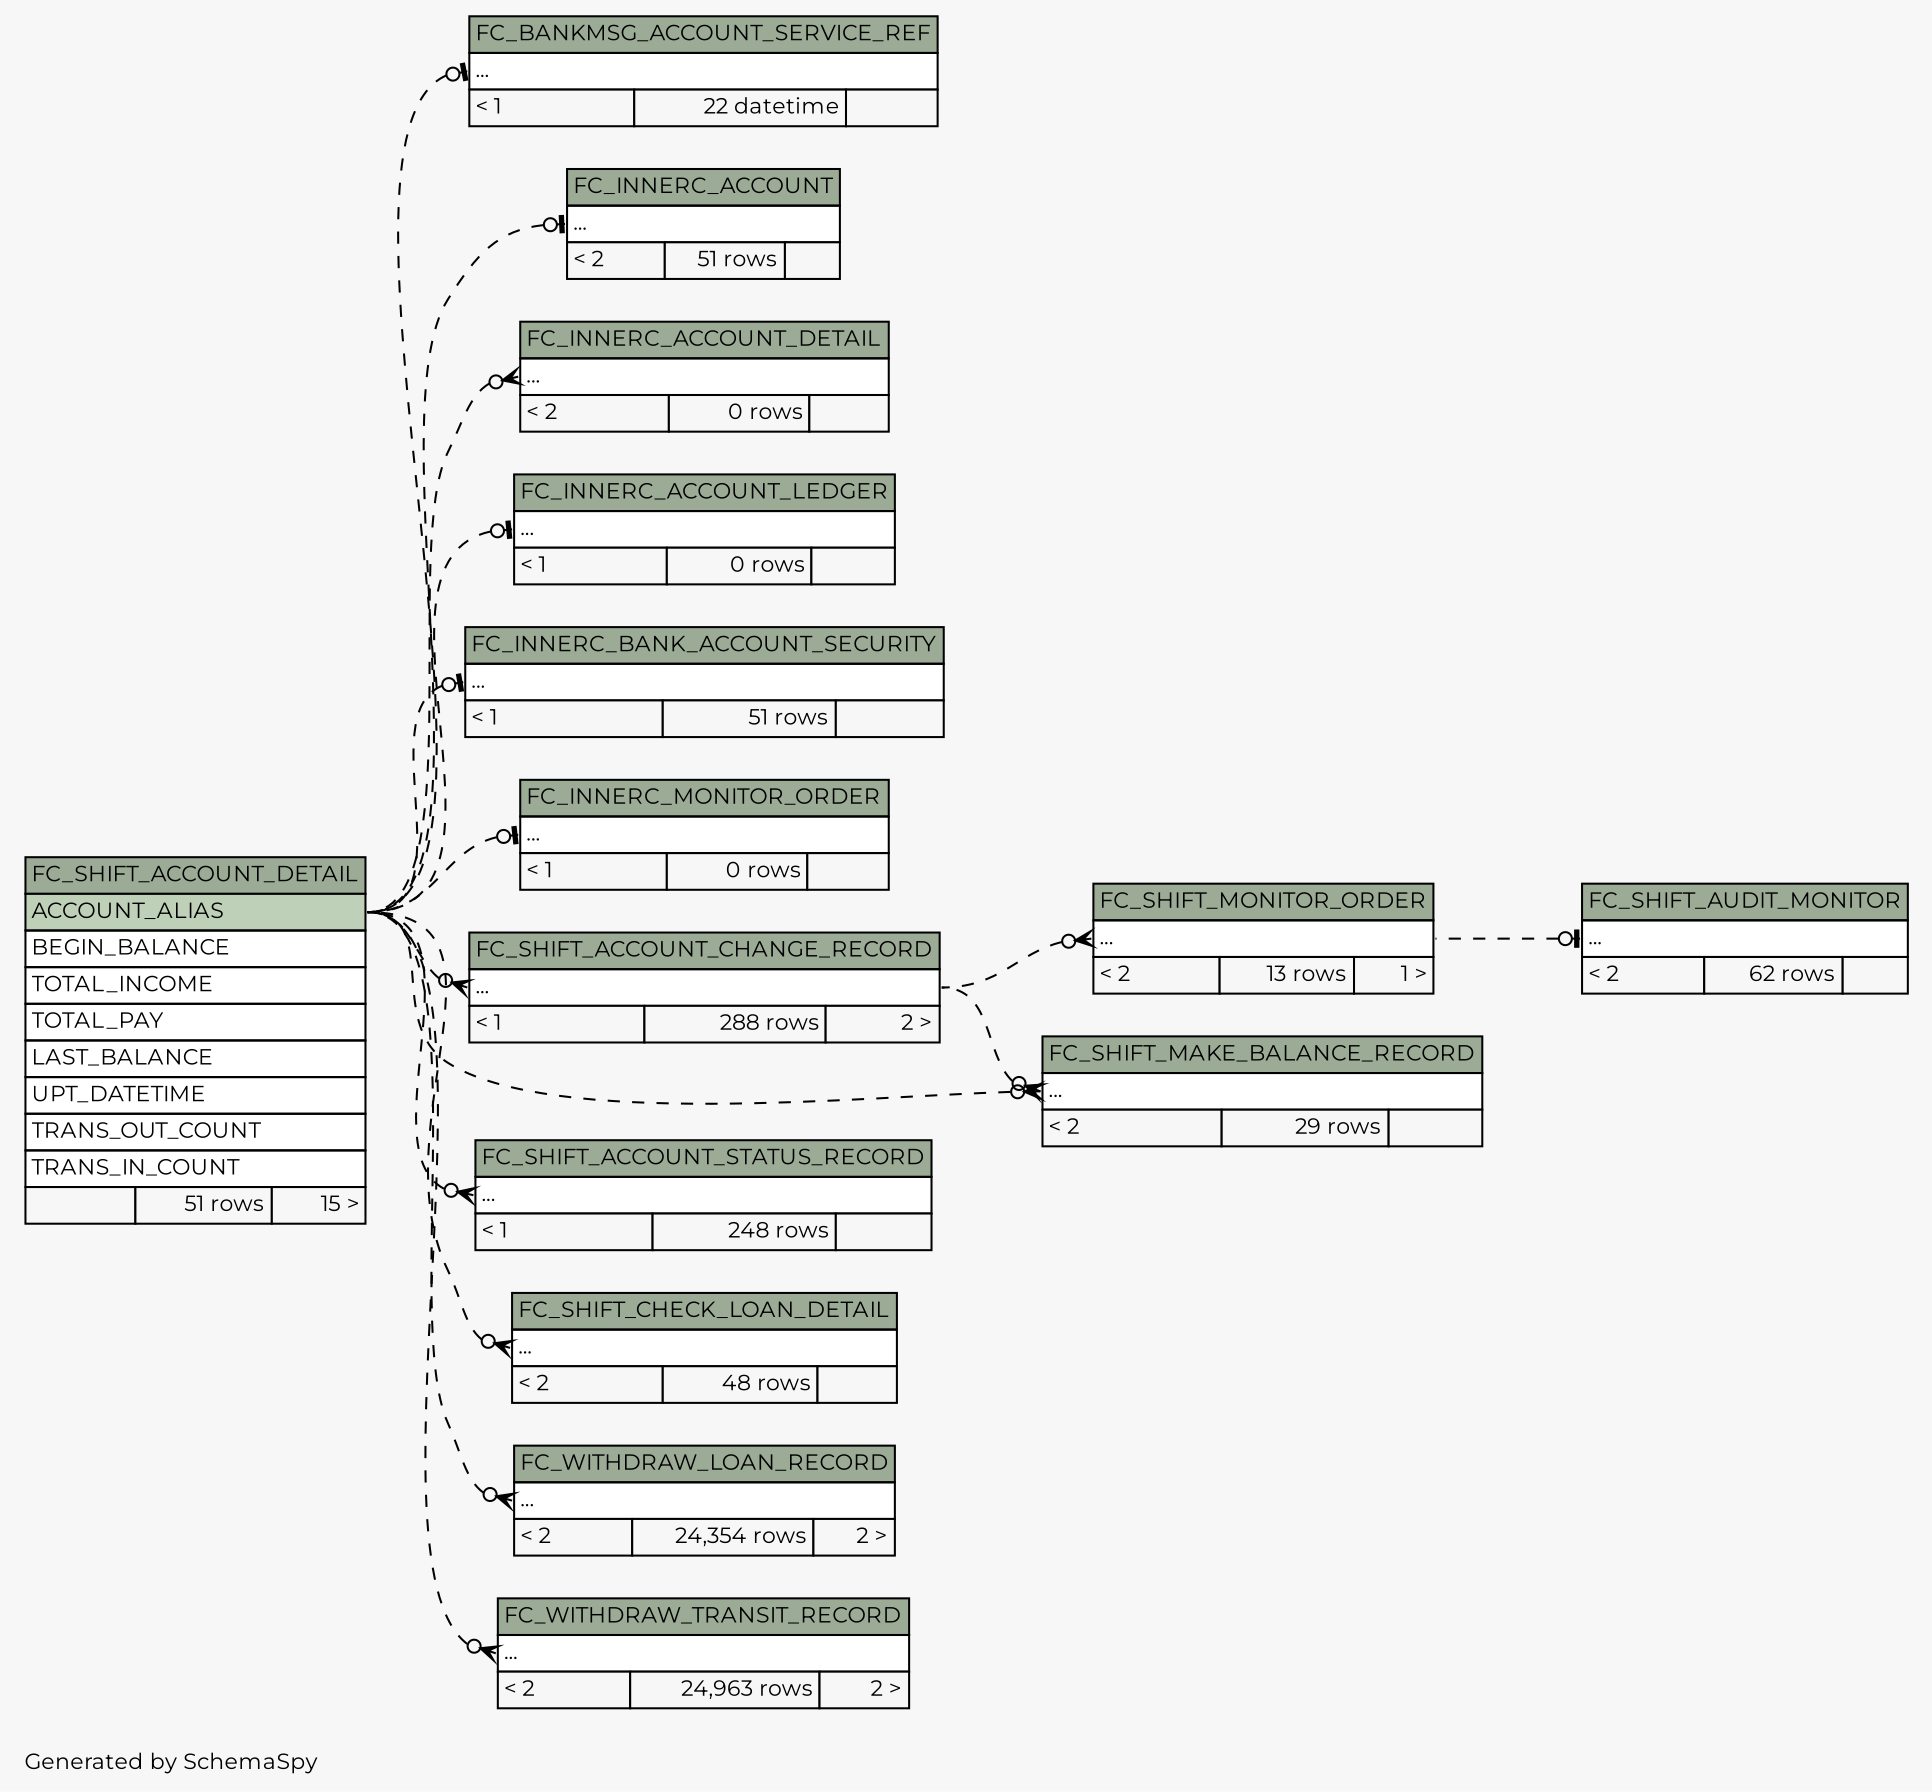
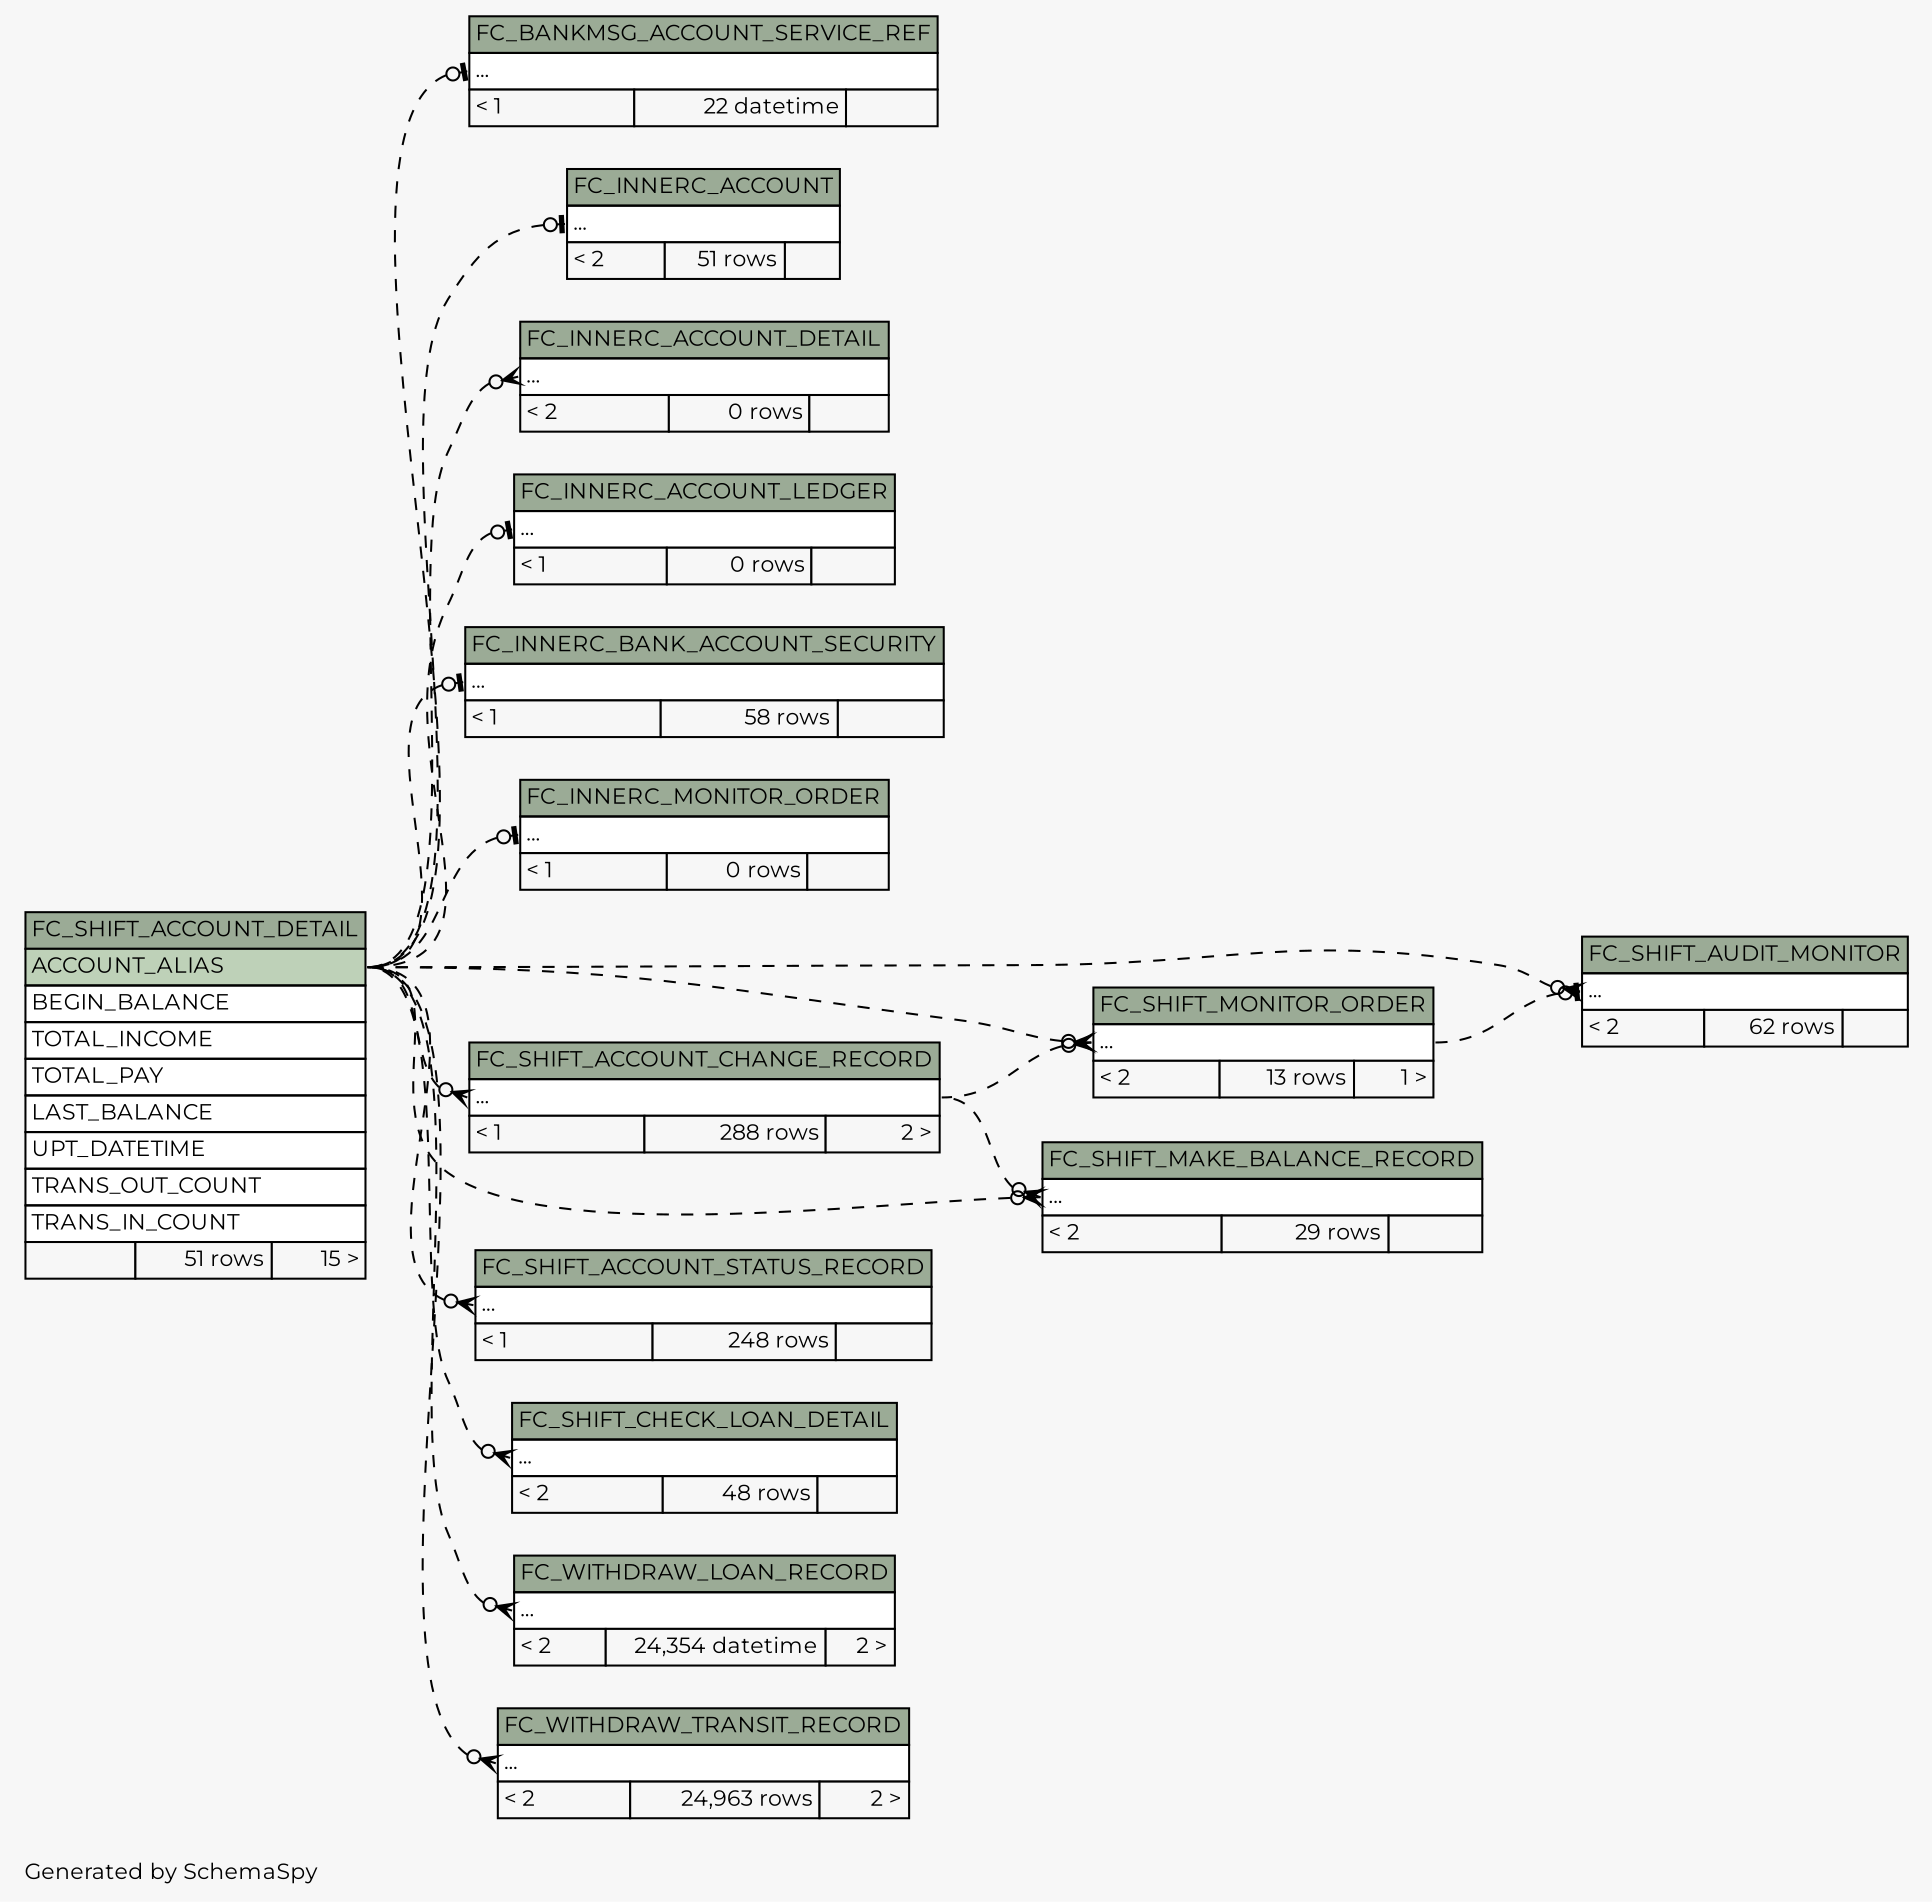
node "FC_INNERC_BANK_ACCOUNT_SECURITY": text "51 rows" -> "58 rows"
edge "FC_SHIFT_ACCOUNT_DETAIL" -> "FC_SHIFT_AUDIT_MONITOR": added
edge "FC_SHIFT_ACCOUNT_DETAIL" -> "FC_SHIFT_MONITOR_ORDER": added
node "FC_WITHDRAW_LOAN_RECORD": text "24,354 rows" -> "24,354 datetime"
